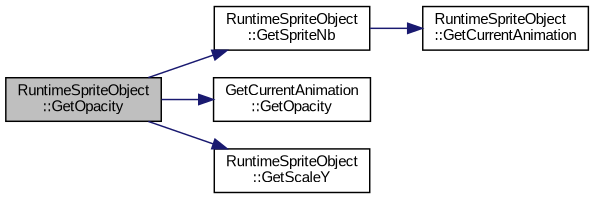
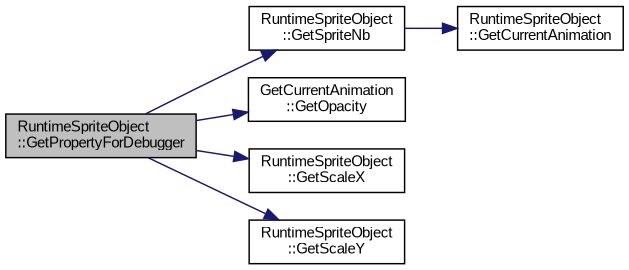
node "RuntimeSpriteObject ::GetOpacity": label "RuntimeSpriteObject ::GetOpacity" -> "RuntimeSpriteObject ::GetPropertyForDebugger"
node "RuntimeSpriteObject ::GetScaleX": added
